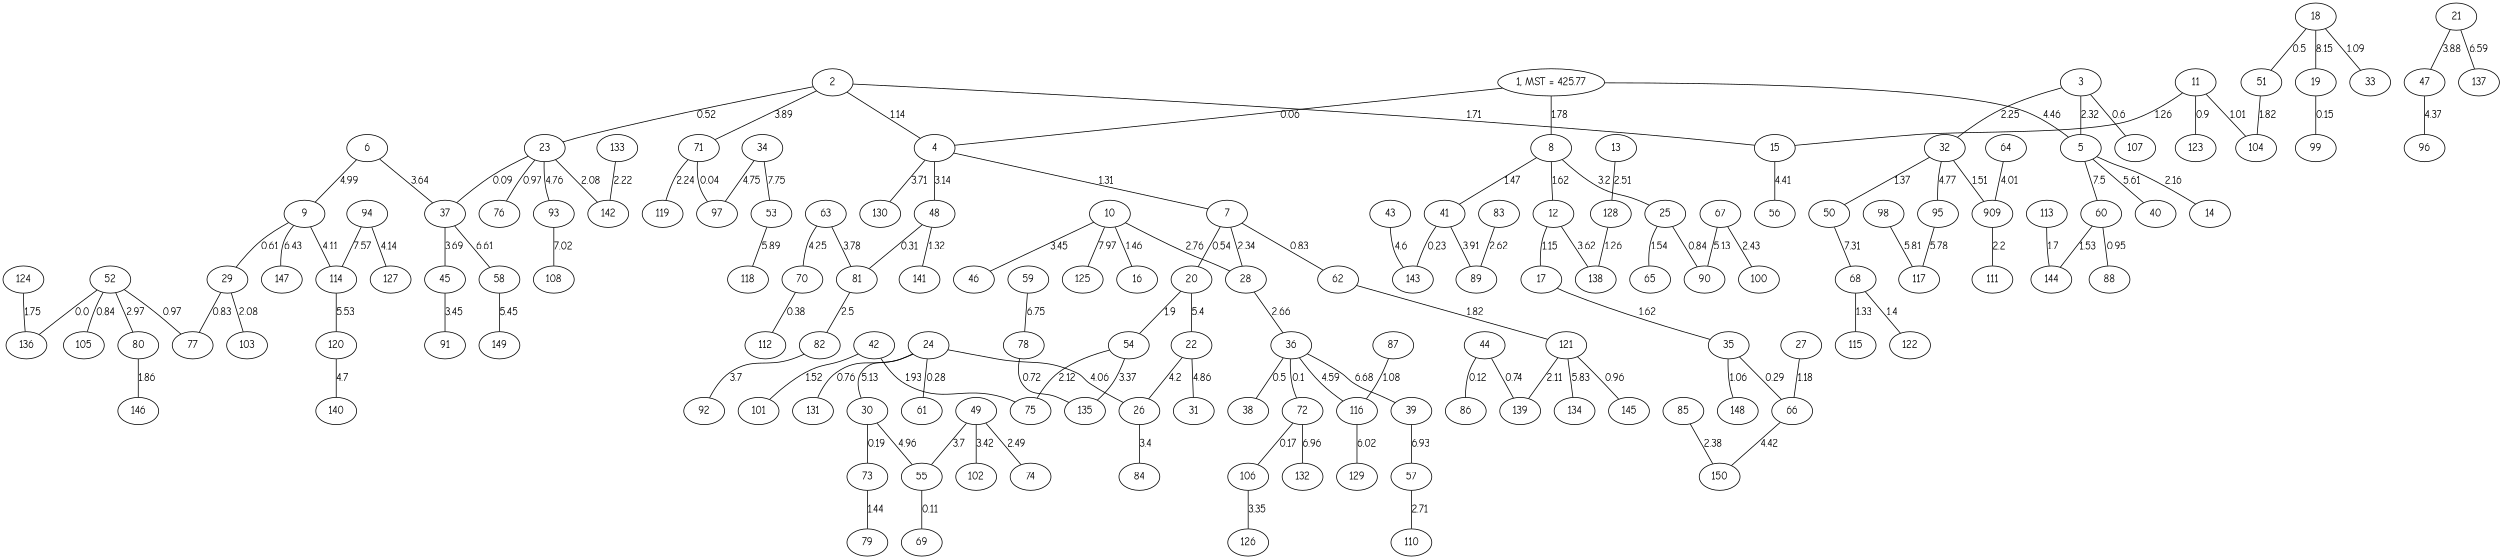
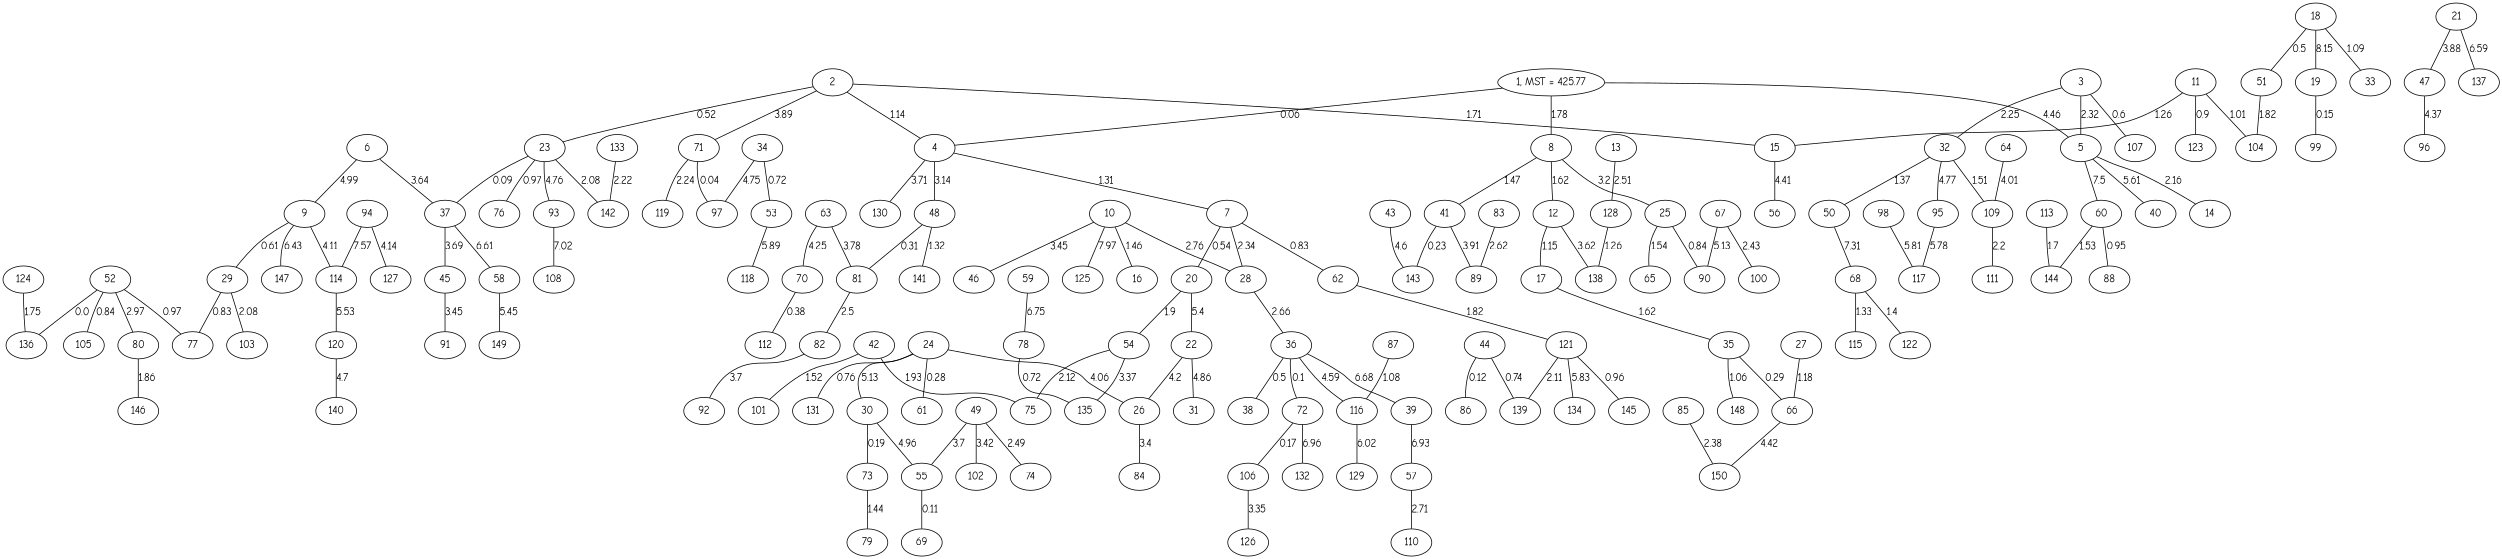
edge "34" -- "53": label "7.75" -> "0.72"
node "909": label "909" -> "109"
